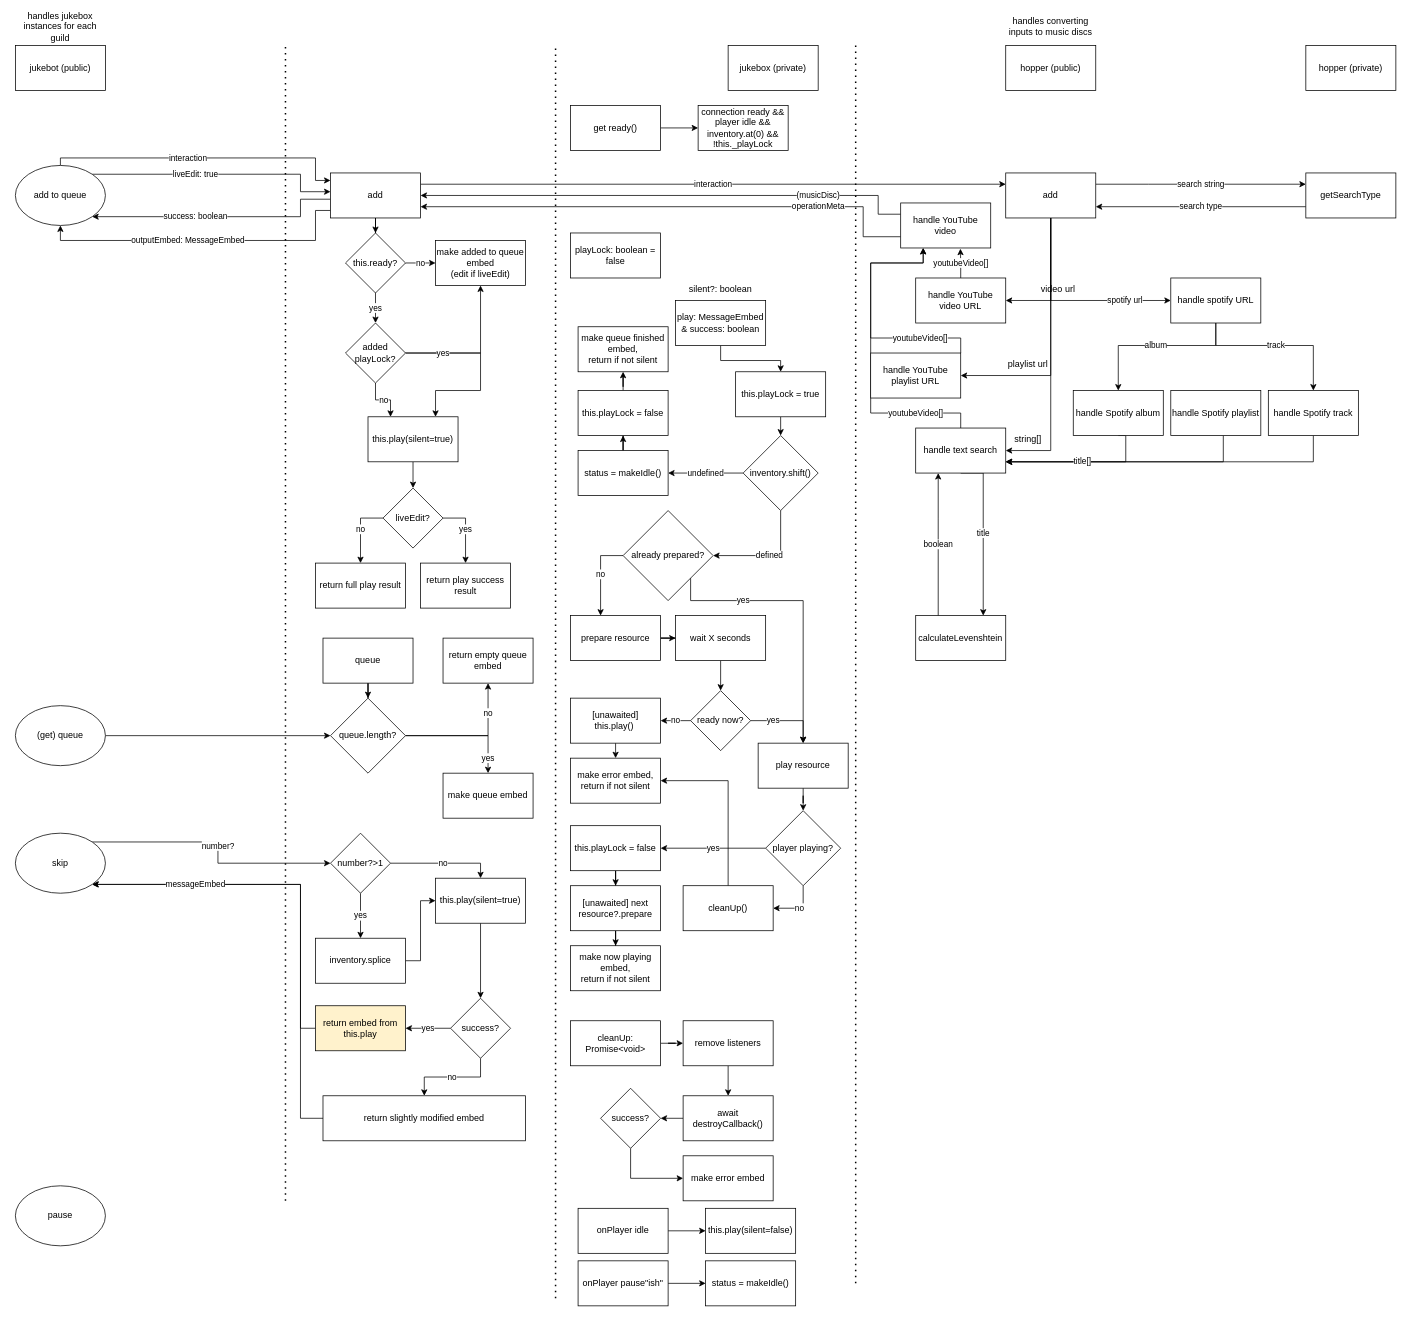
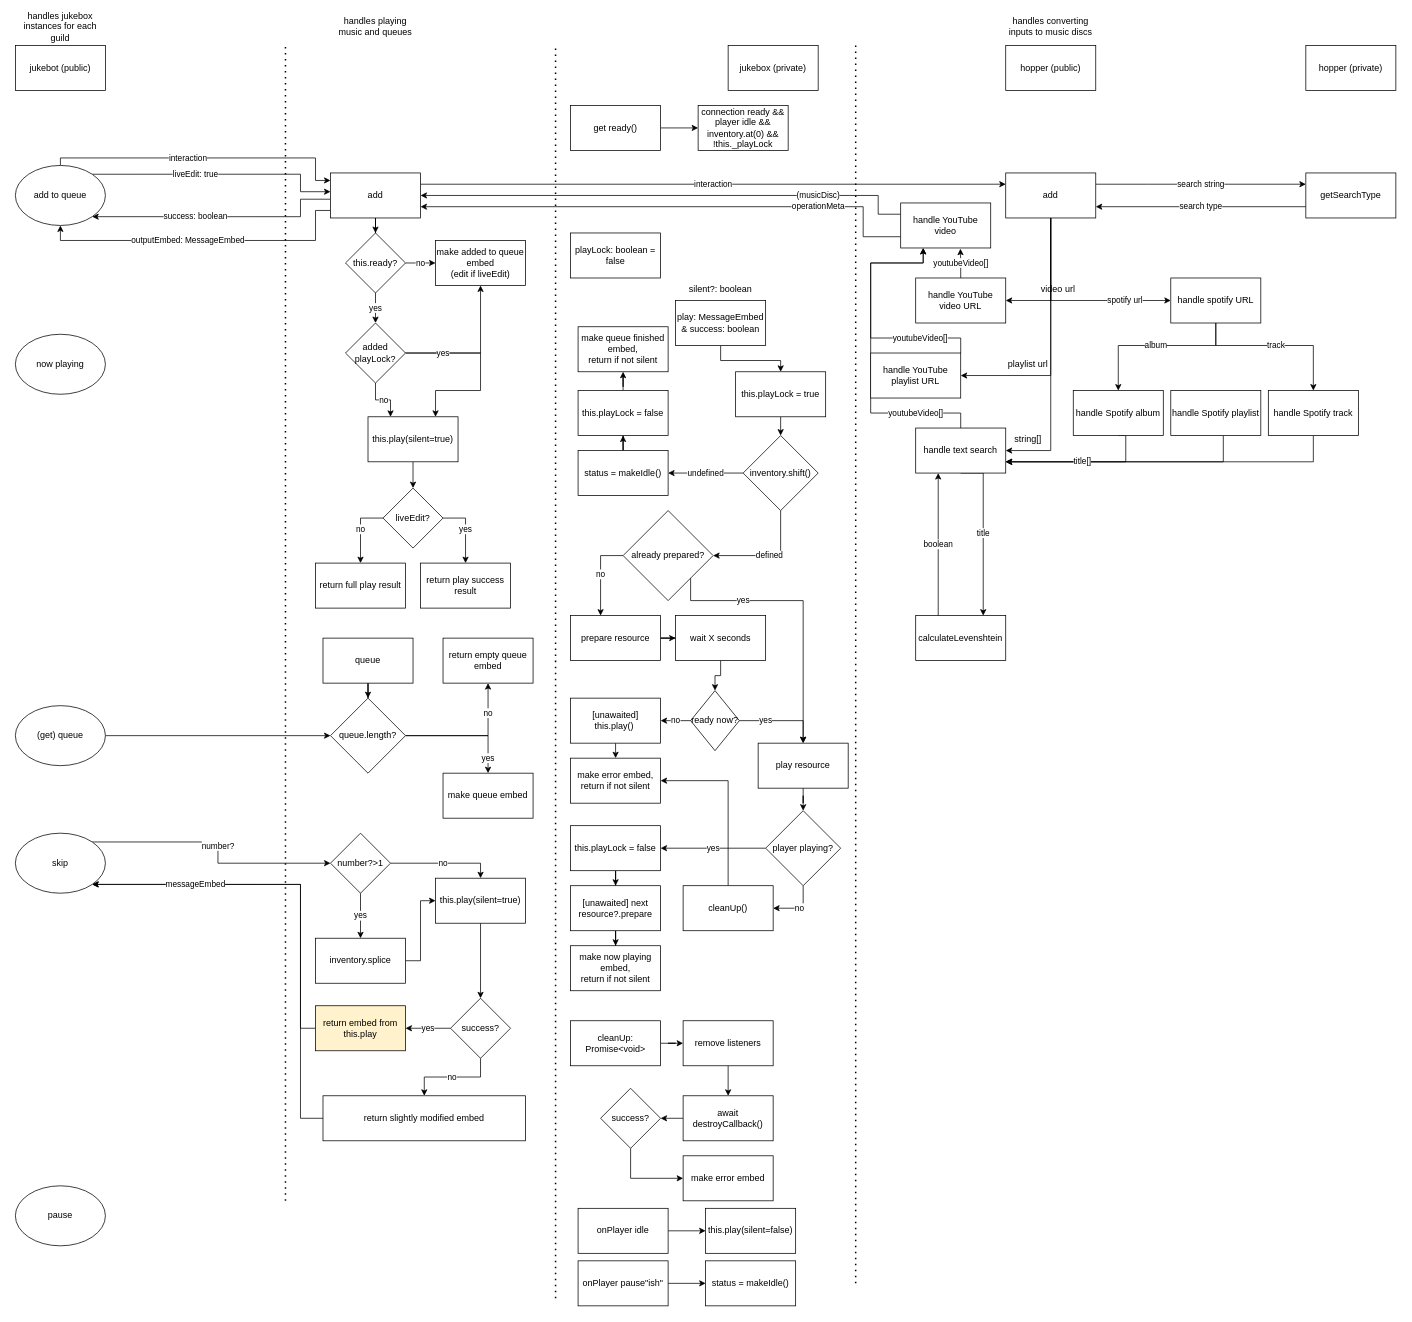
node "handles playing music and queues": added
node "now playing": added
node "ready now?": size 60x60 -> 49x60
